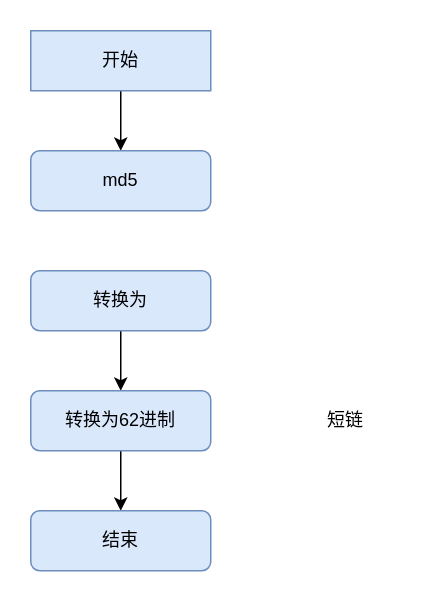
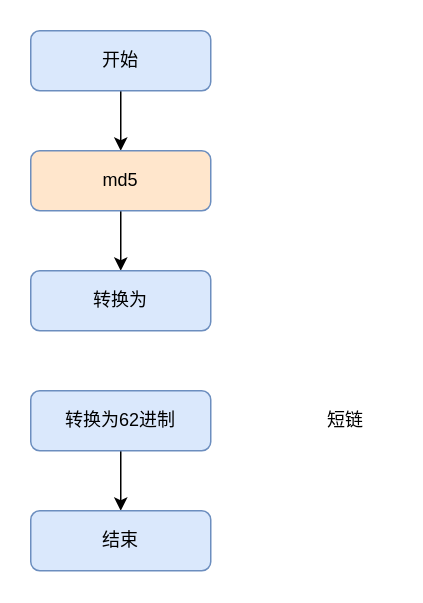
node "开始": shape rectangle -> rounded rectangle
node "md5": fillcolor #dae8fc -> #ffe6cc
edge "md5" -> "转换为": added
edge "转换为" -> "转换为62进制": removed
